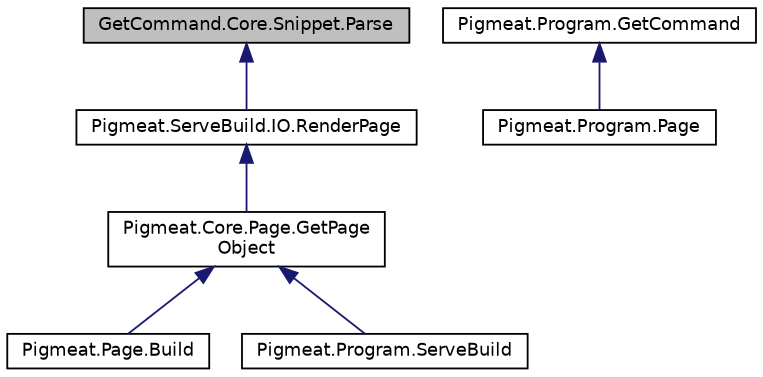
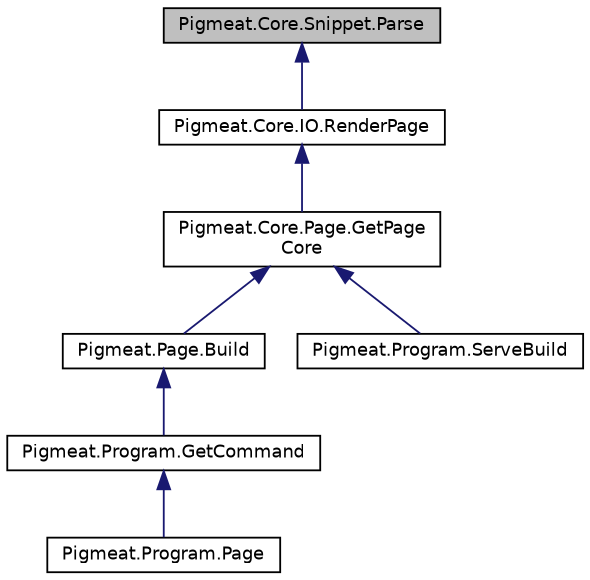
node "GetCommand.Core.Snippet.Parse": label "GetCommand.Core.Snippet.Parse" -> "Pigmeat.Core.Snippet.Parse"
node "Pigmeat.ServeBuild.IO.RenderPage": label "Pigmeat.ServeBuild.IO.RenderPage" -> "Pigmeat.Core.IO.RenderPage"
node "Pigmeat.Core.Page.GetPage Object": label "Pigmeat.Core.Page.GetPage Object" -> "Pigmeat.Core.Page.GetPage Core"
edge "Pigmeat.Program.GetCommand" -> "Pigmeat.Page.Build": added
